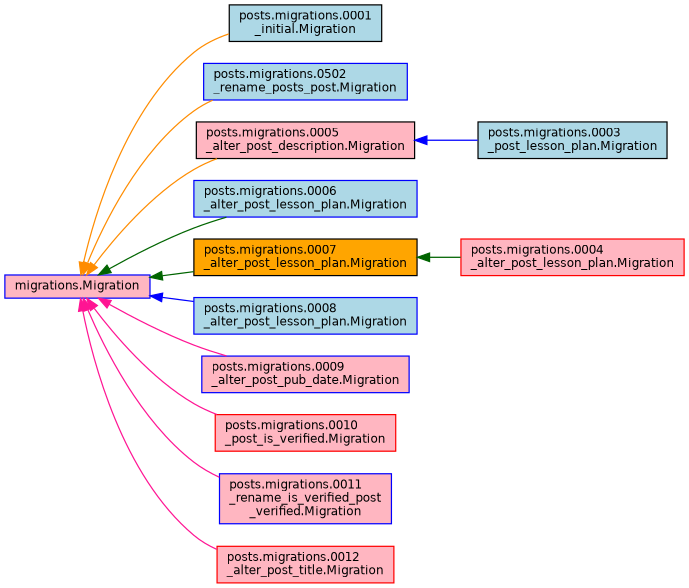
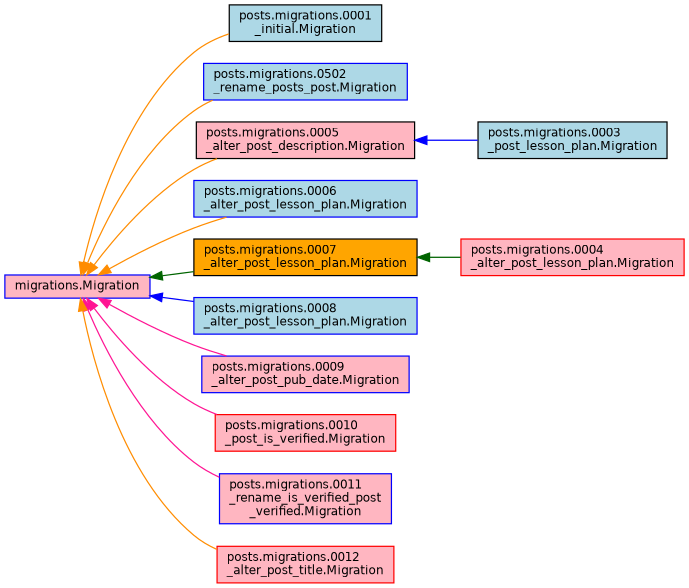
edge "posts.migrations.0006 _alter_post_lesson_plan.Migration" -> "migrations.Migration": color darkgreen -> darkorange
edge "posts.migrations.0012 _alter_post_title.Migration" -> "migrations.Migration": color deeppink -> darkorange
